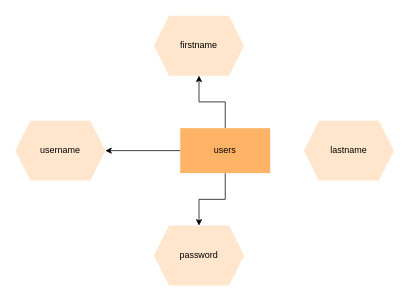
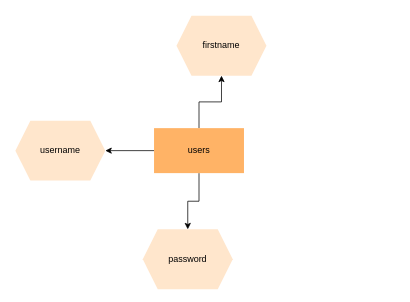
node "firstname": moved (199, 45) -> (222, 45)
node "users": moved (225, 150) -> (199, 150)
node "lastname": removed
node "password": moved (199, 255) -> (188, 259)
